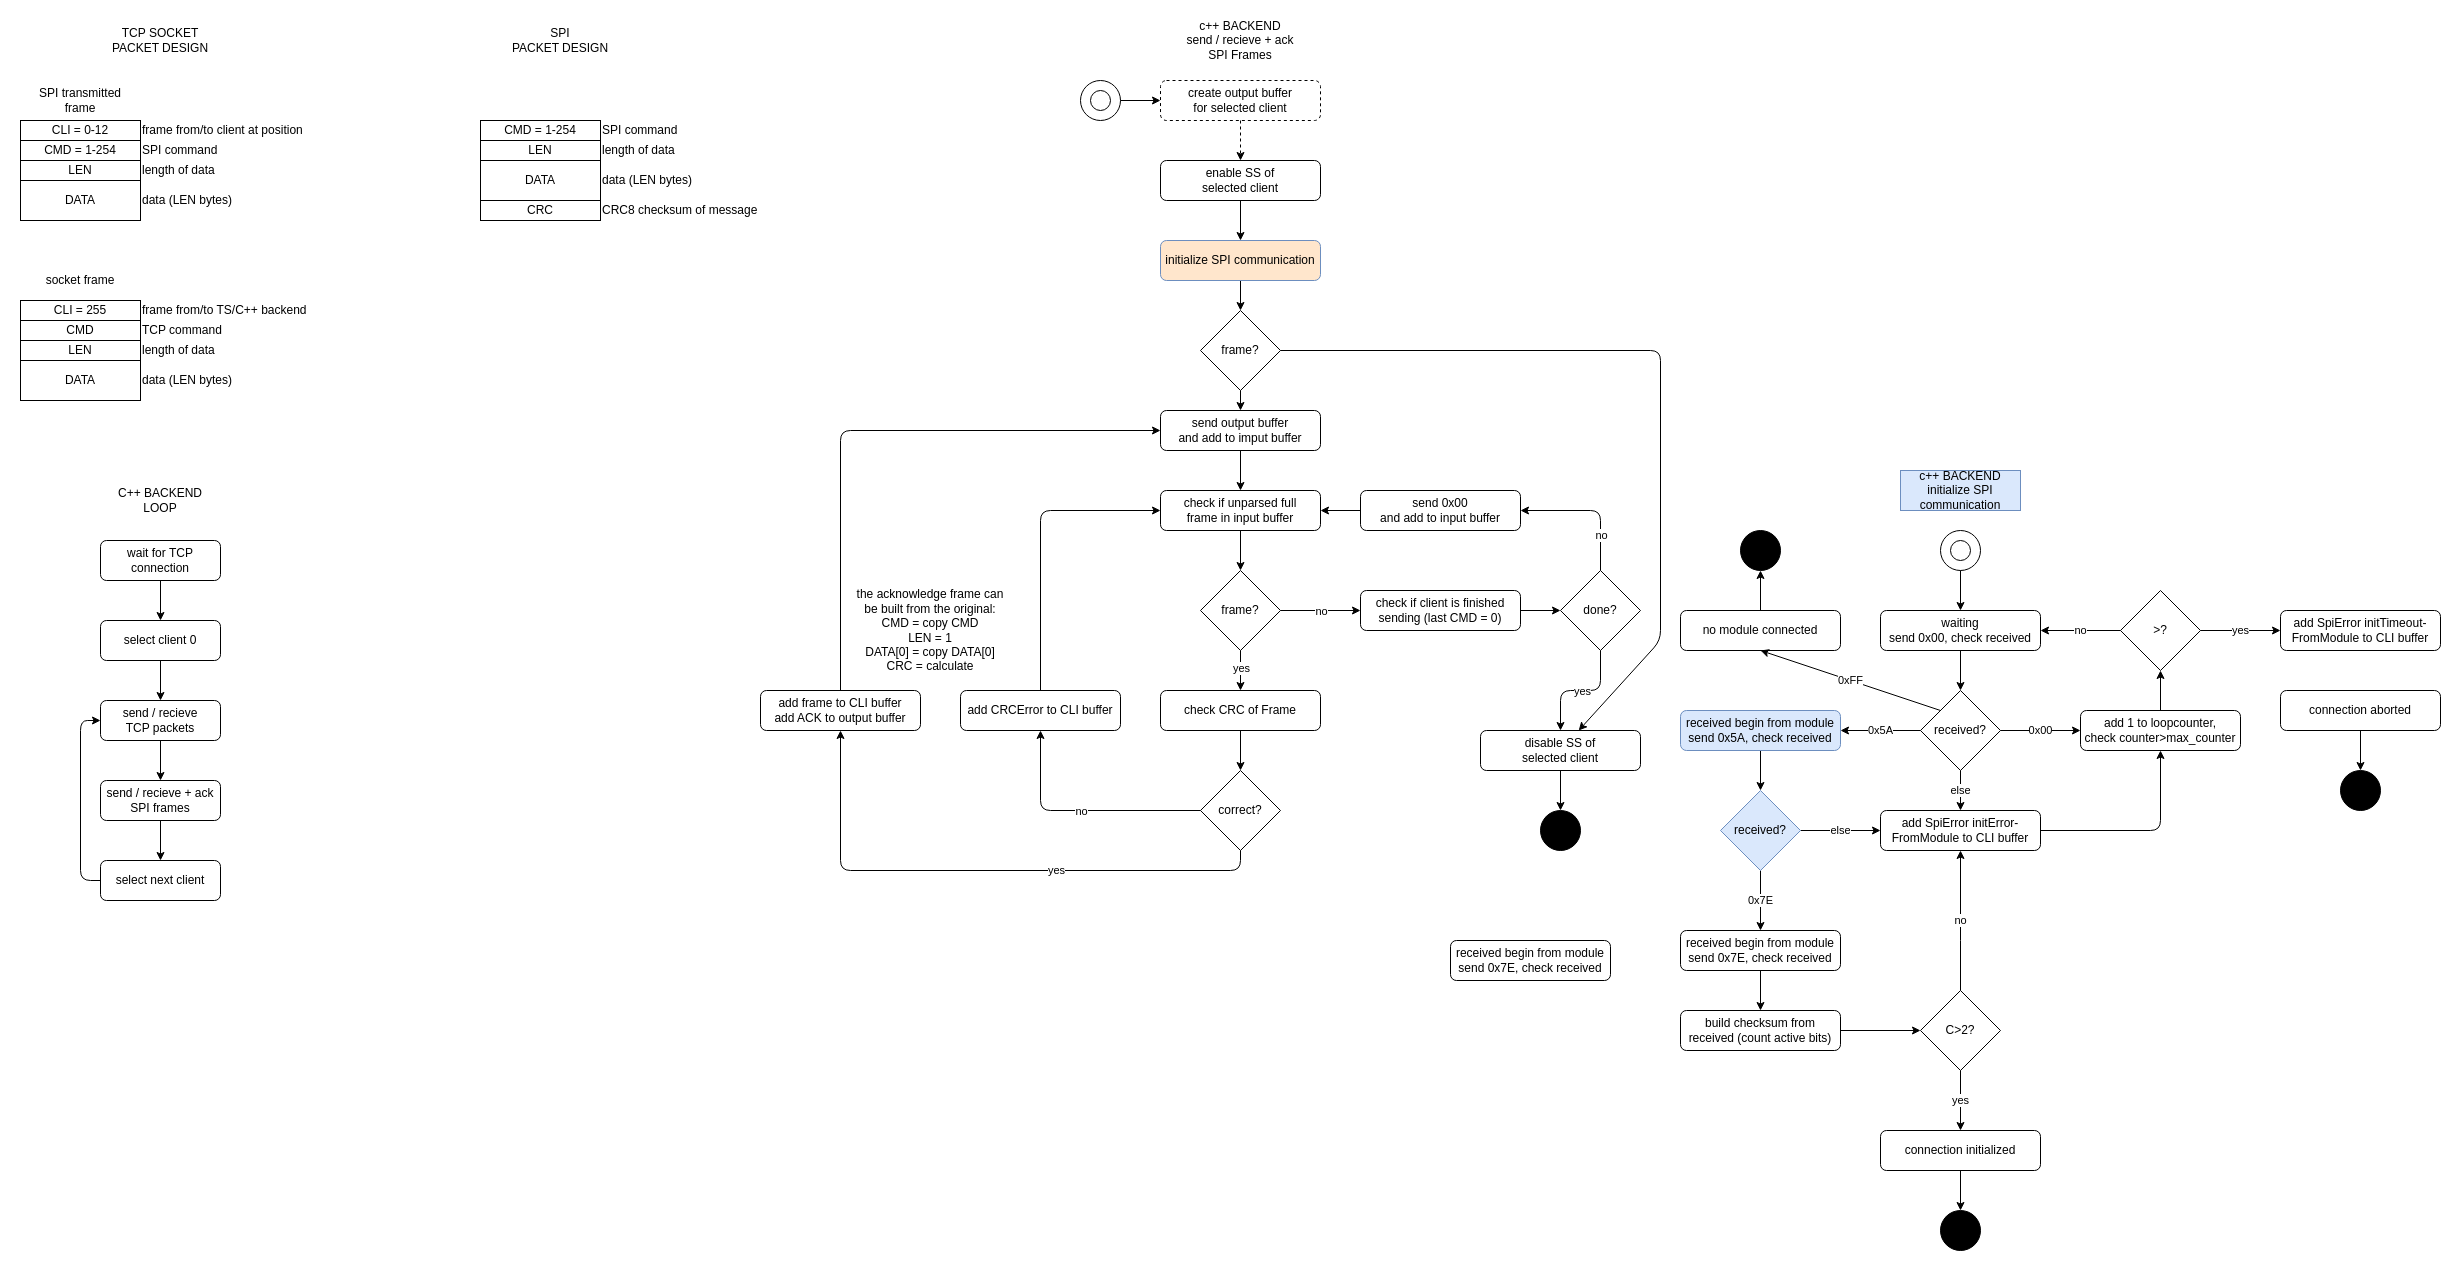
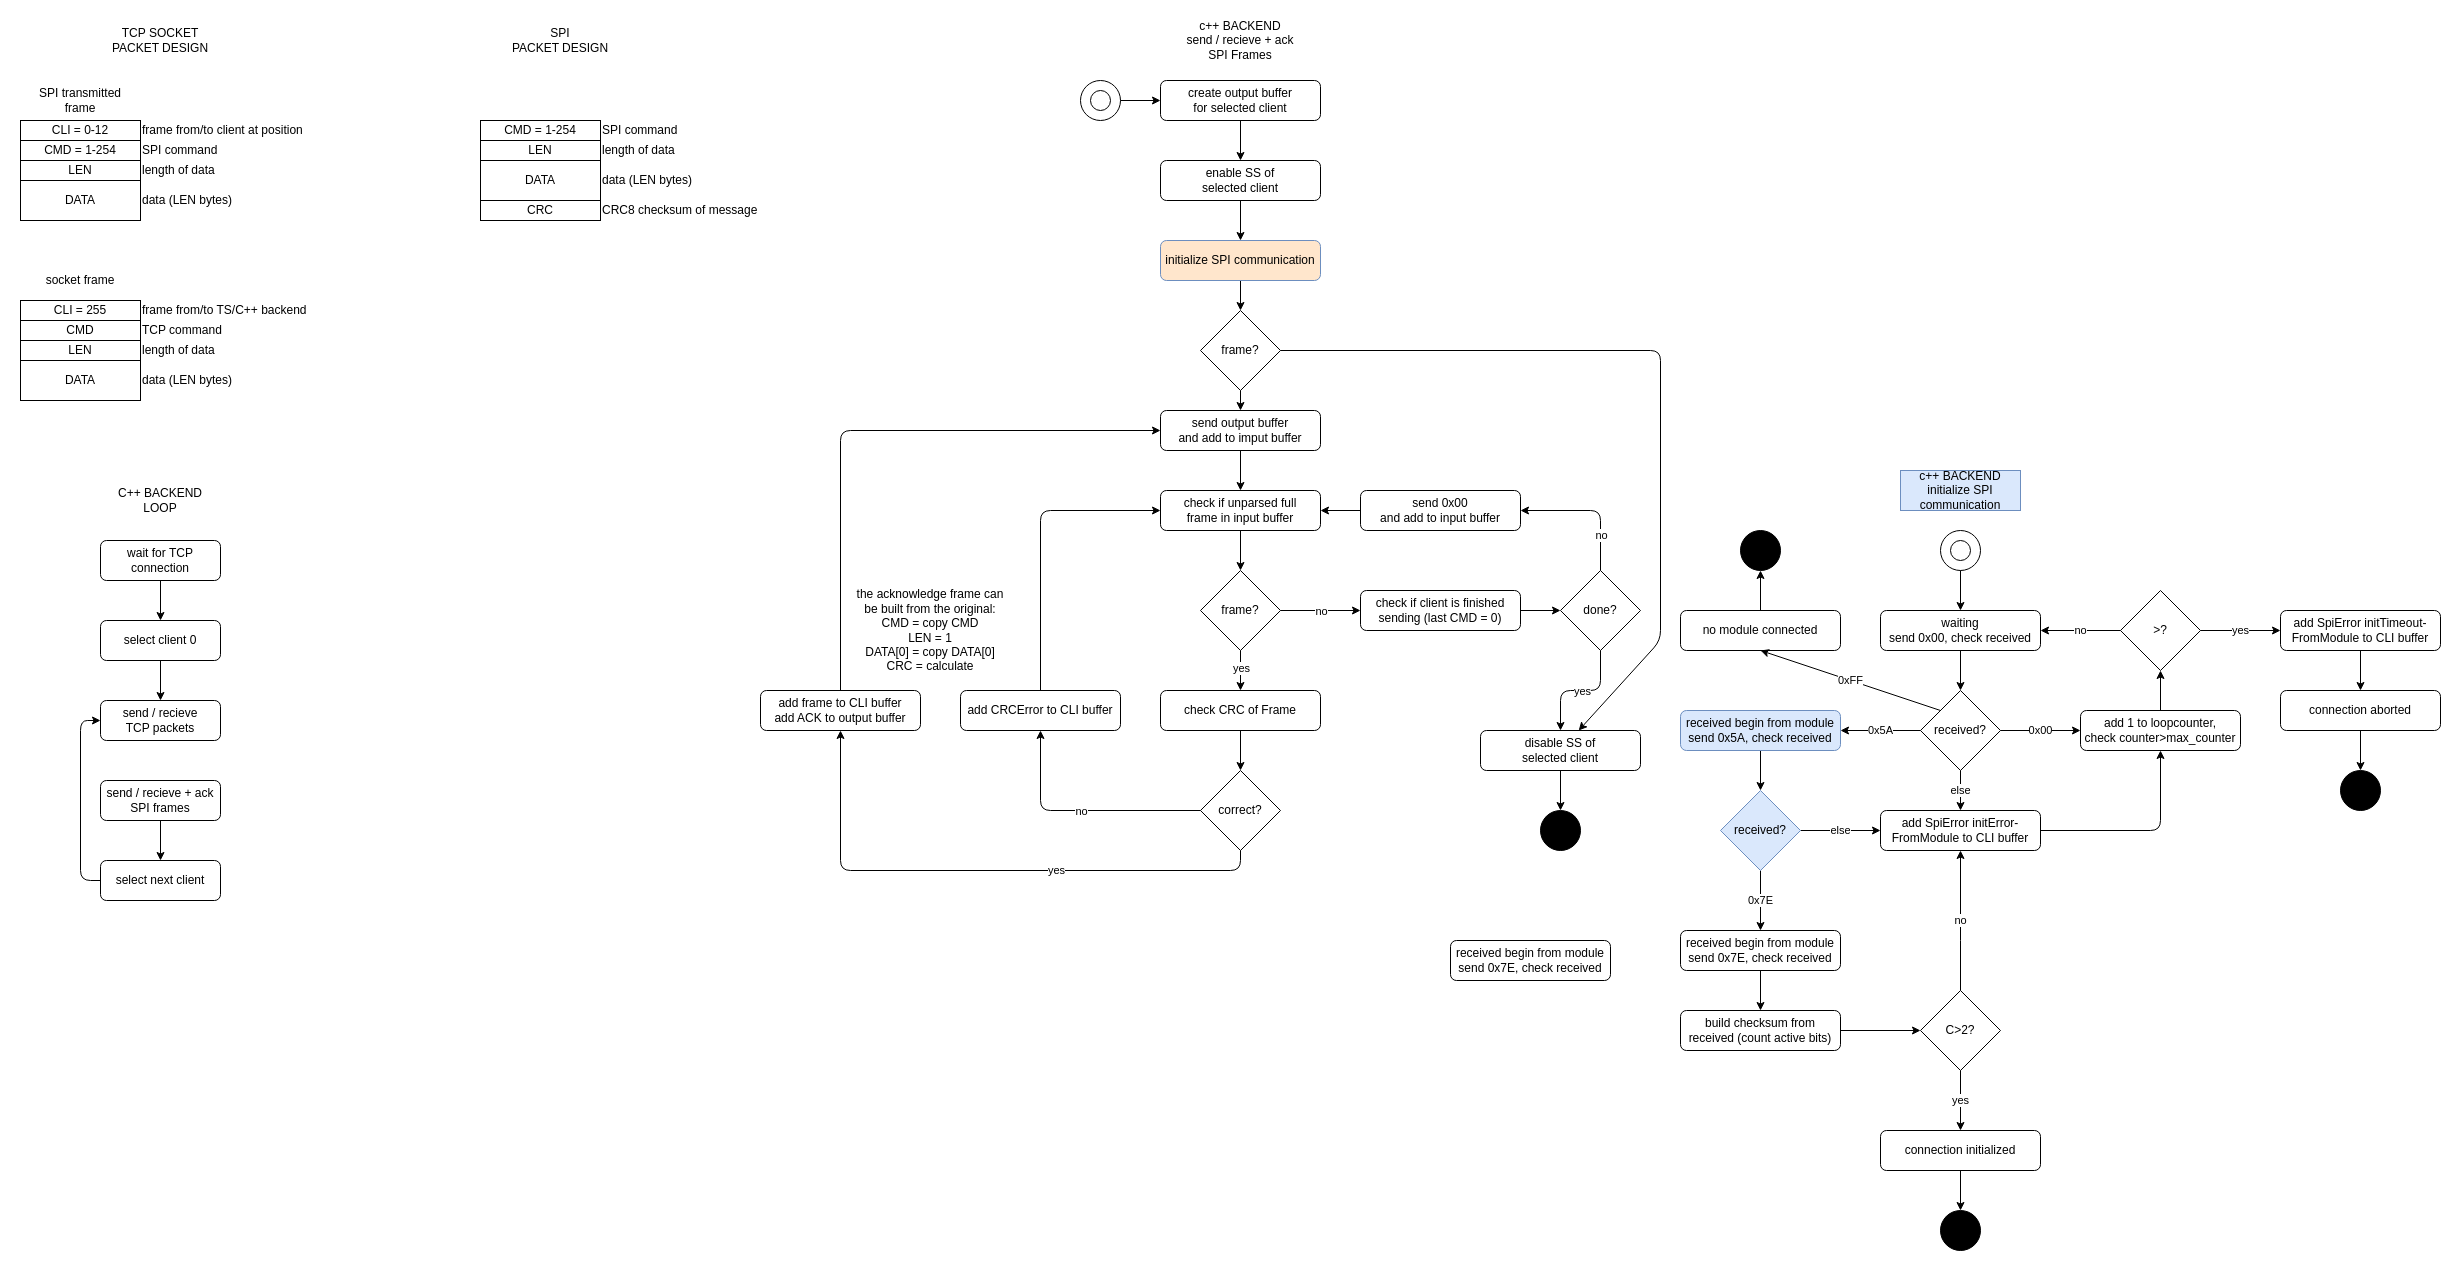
node "create output buffer for selected client": style dashed -> solid
edge "create output buffer for selected client" -> "enable SS of selected client": style dashed -> solid
edge "add SpiError initTimeout-FromModule to CLI buffer" -> "connection aborted": added
edge "send / recieve TCP packets" -> "send / recieve + ack SPI frames": removed
